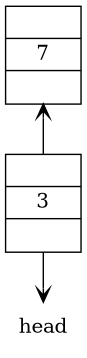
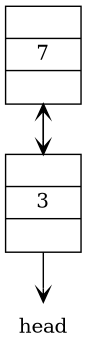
edge "7" -> "3": added
